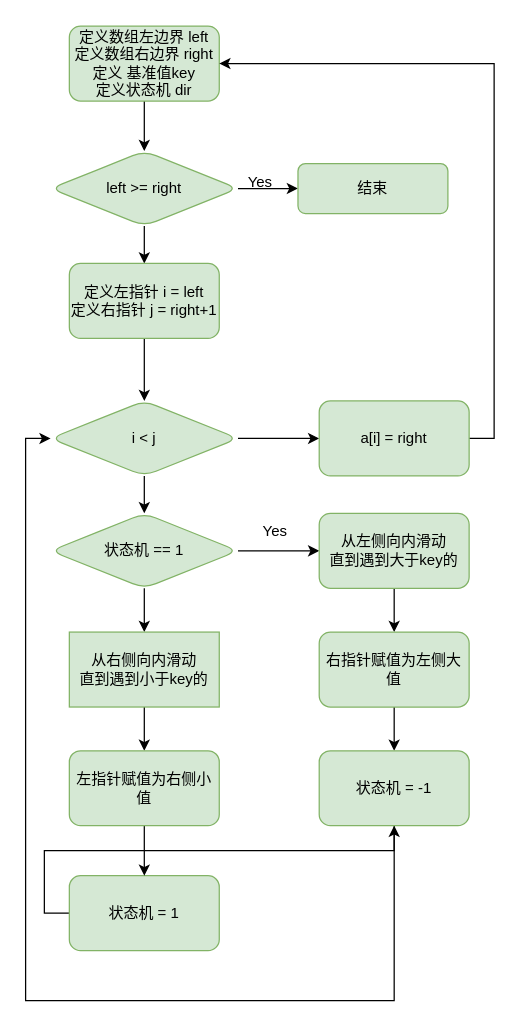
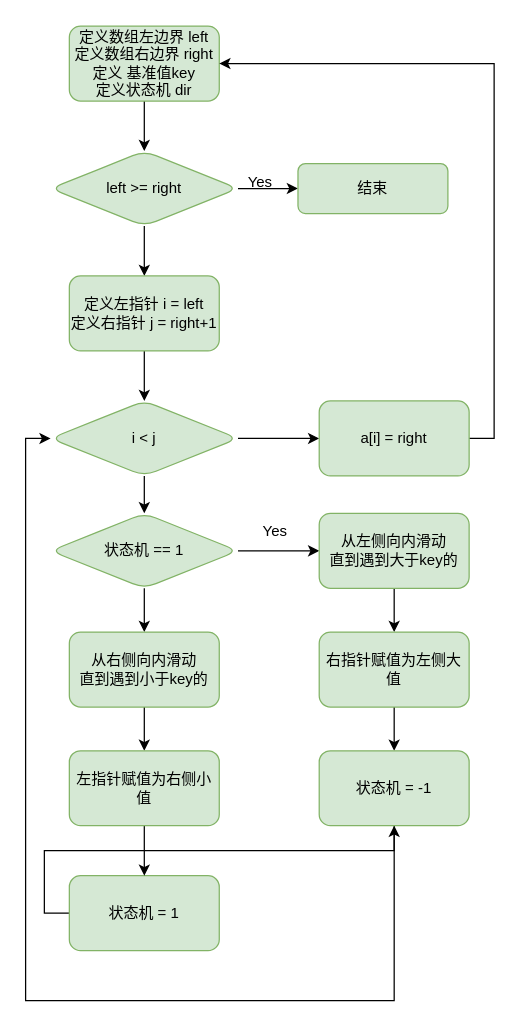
node "定义左指针 i = left 定义右指针 j = right+1": moved (144, 301) -> (144, 313)
node "从右侧向内滑动 直到遇到小于key的": shape rectangle -> rounded rectangle
